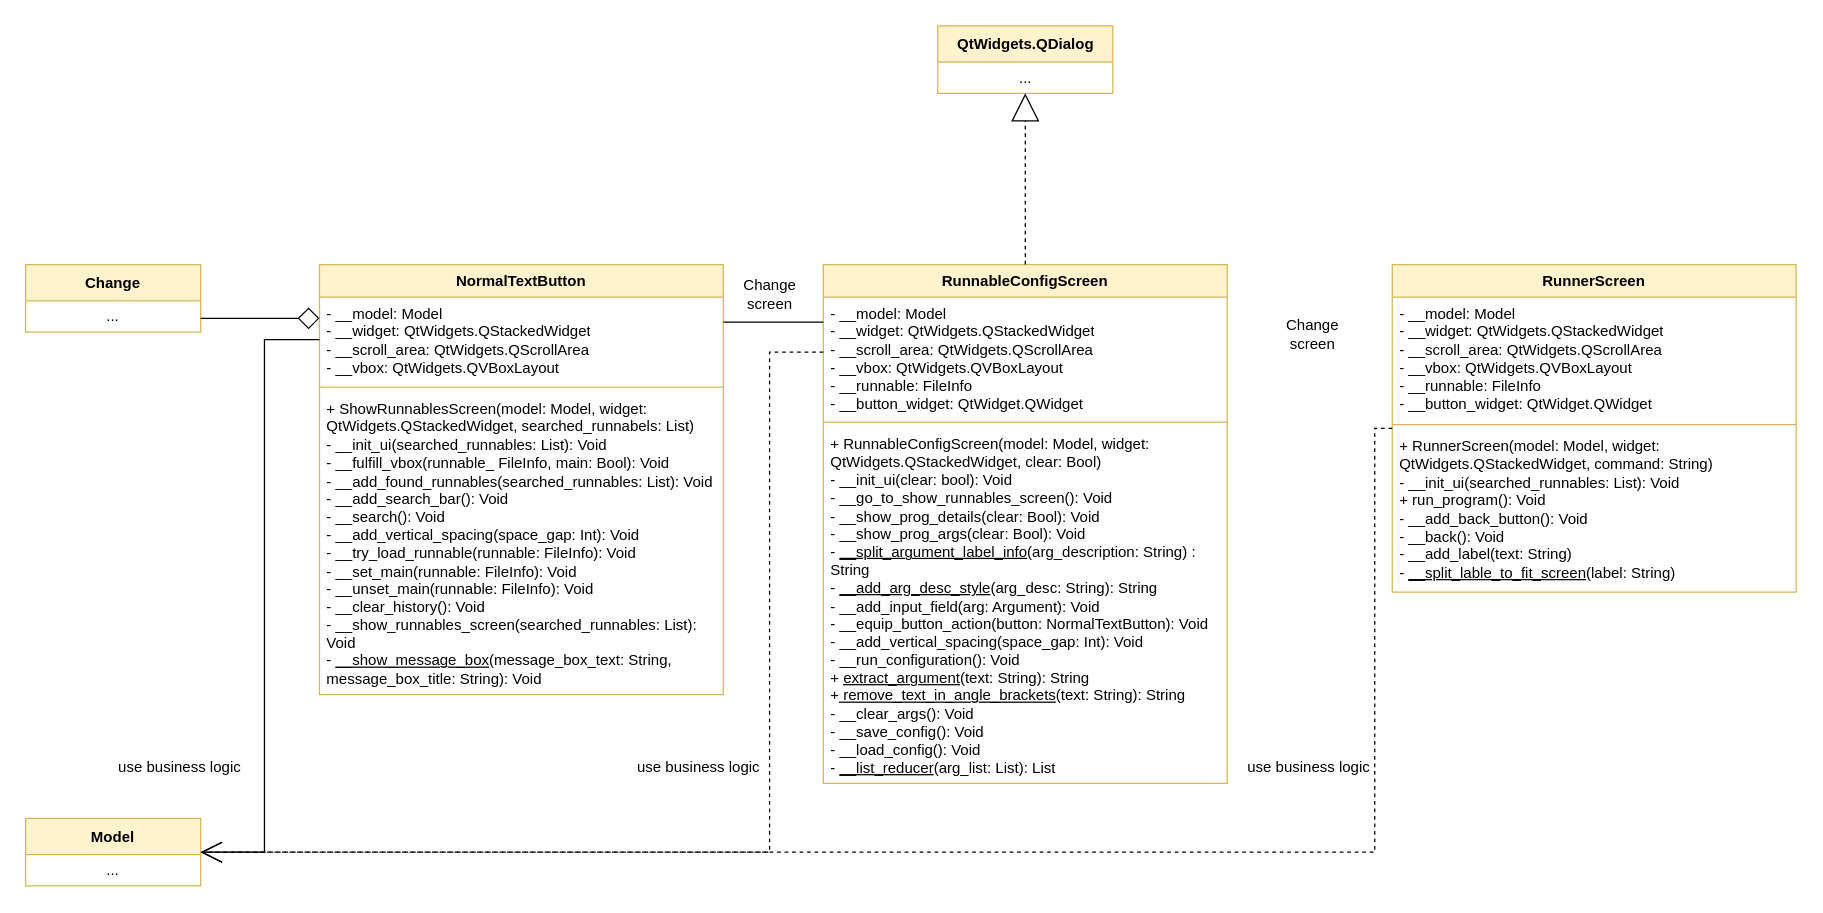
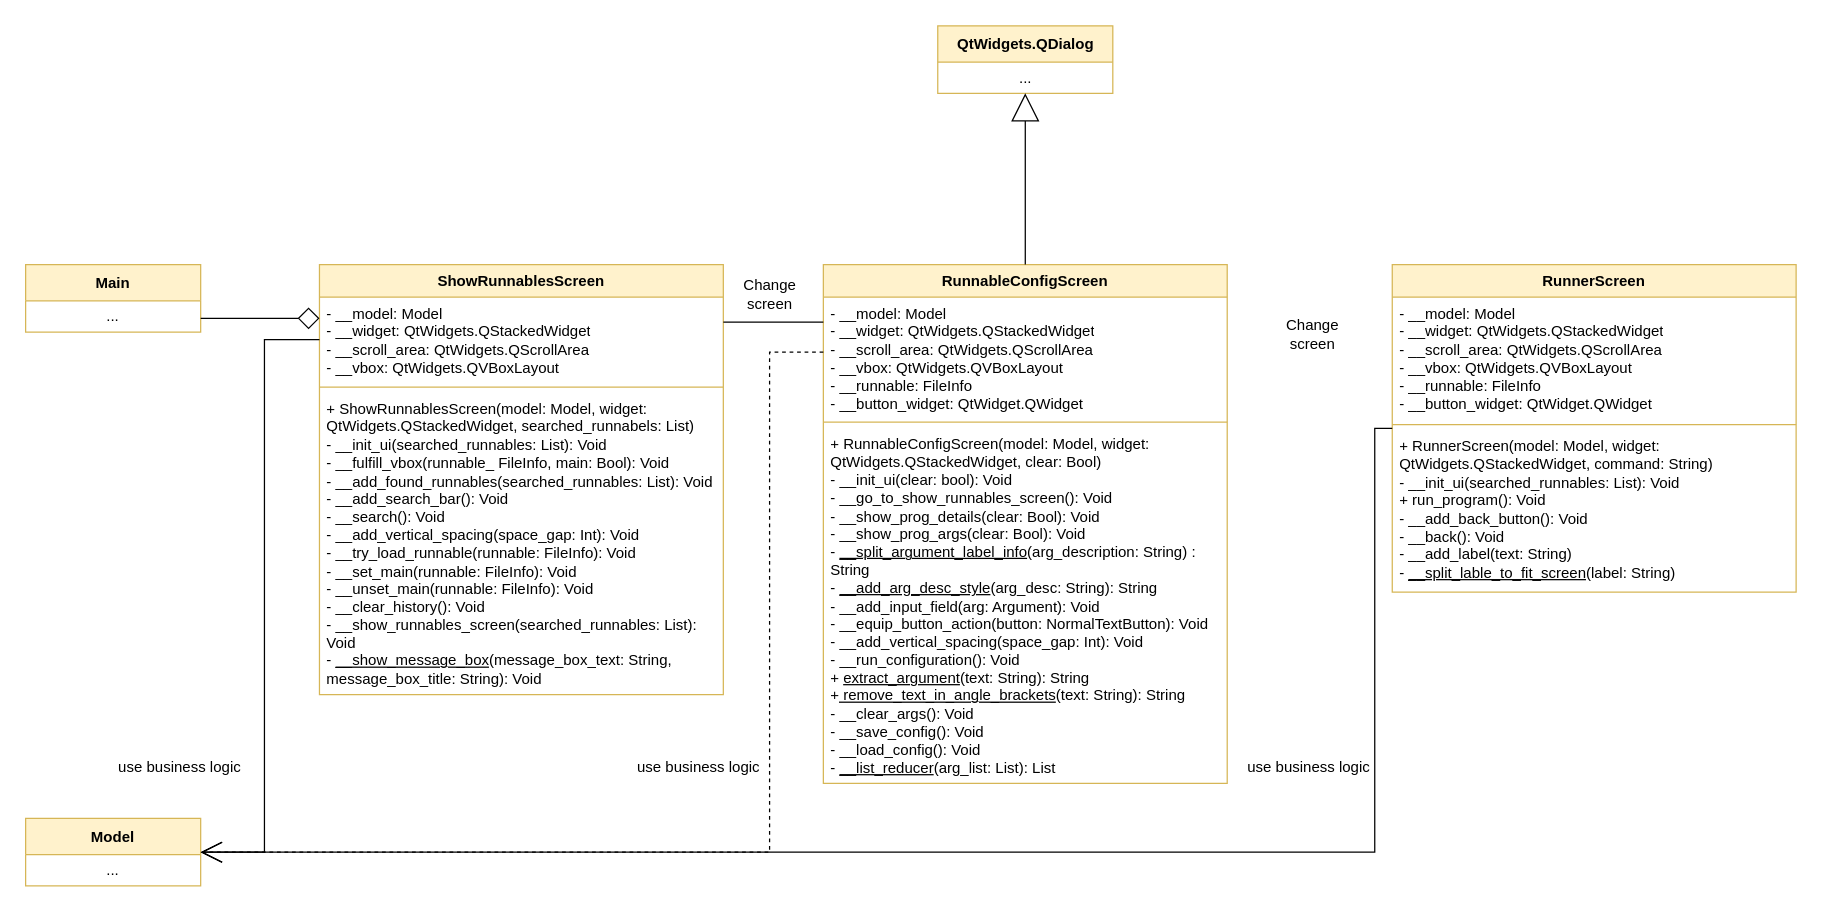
edge "RunnableConfigScreen" -> "QtWidgets.QDialog": style dashed -> solid
node "NormalTextButton": label "NormalTextButton" -> "ShowRunnablesScreen"
node "Change": label "Change" -> "Main"
edge "RunnerScreen" -> "Model": style dashed -> solid
